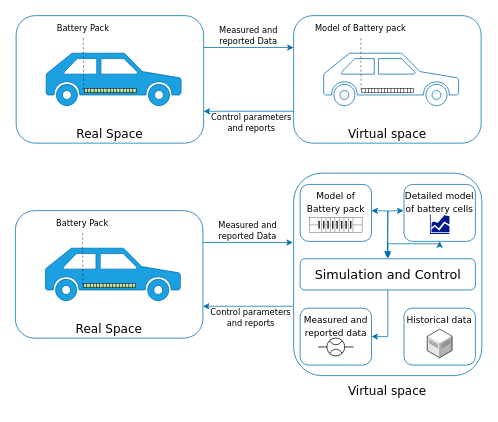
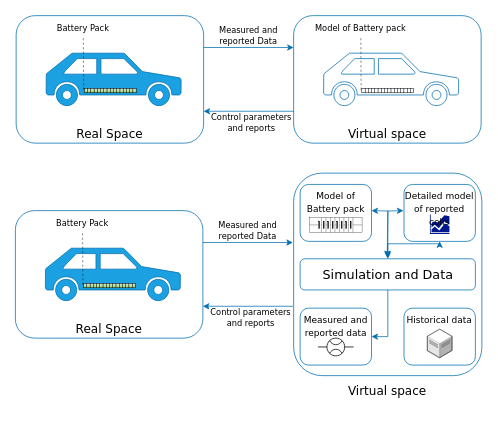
node "Detailed model of battery cells": label "Detailed model of battery cells" -> "Detailed model of reported cells"
node "Simulation and Control": label "Simulation and Control" -> "Simulation and Data"
